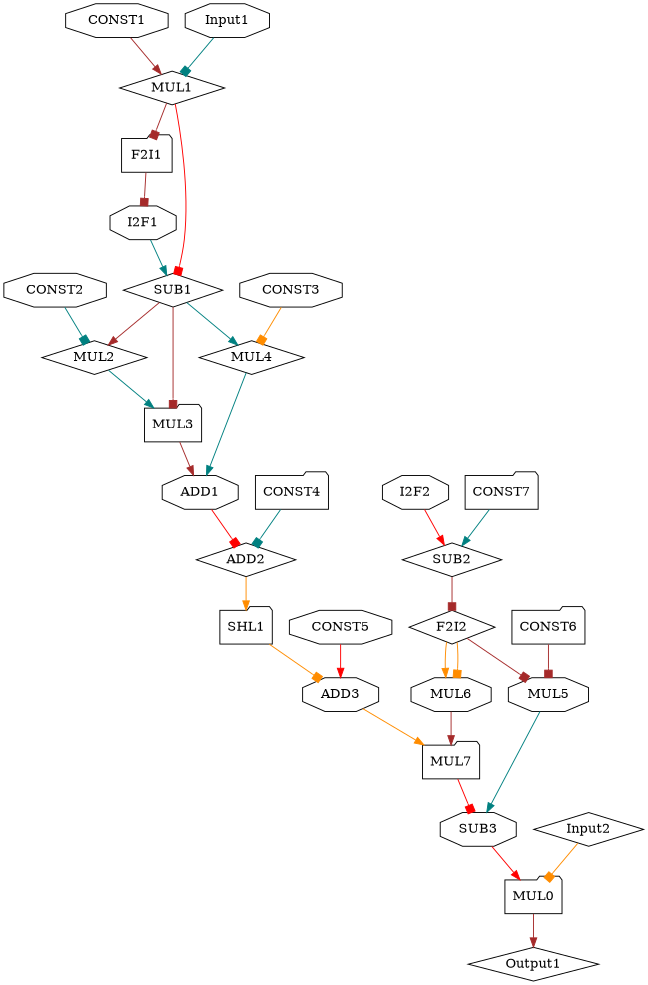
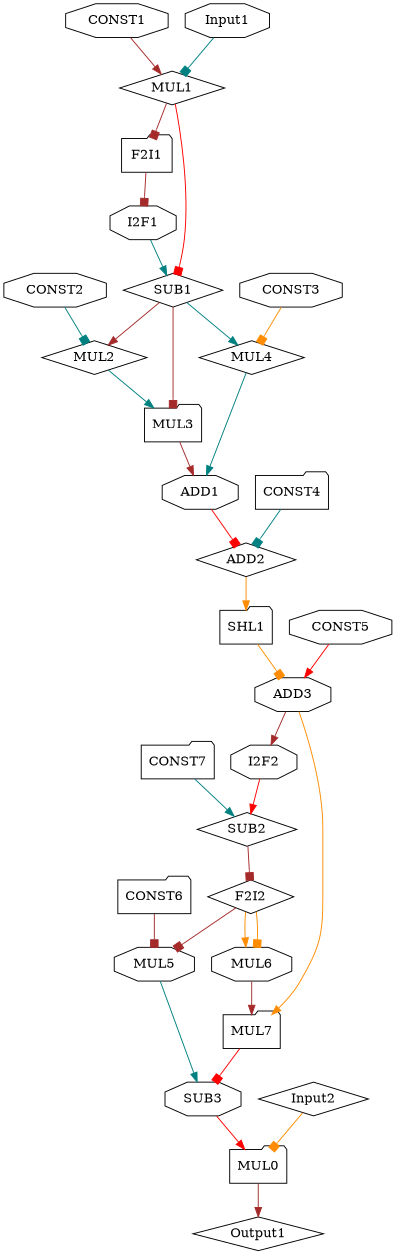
edge "ADD3" -> "I2F2": added
